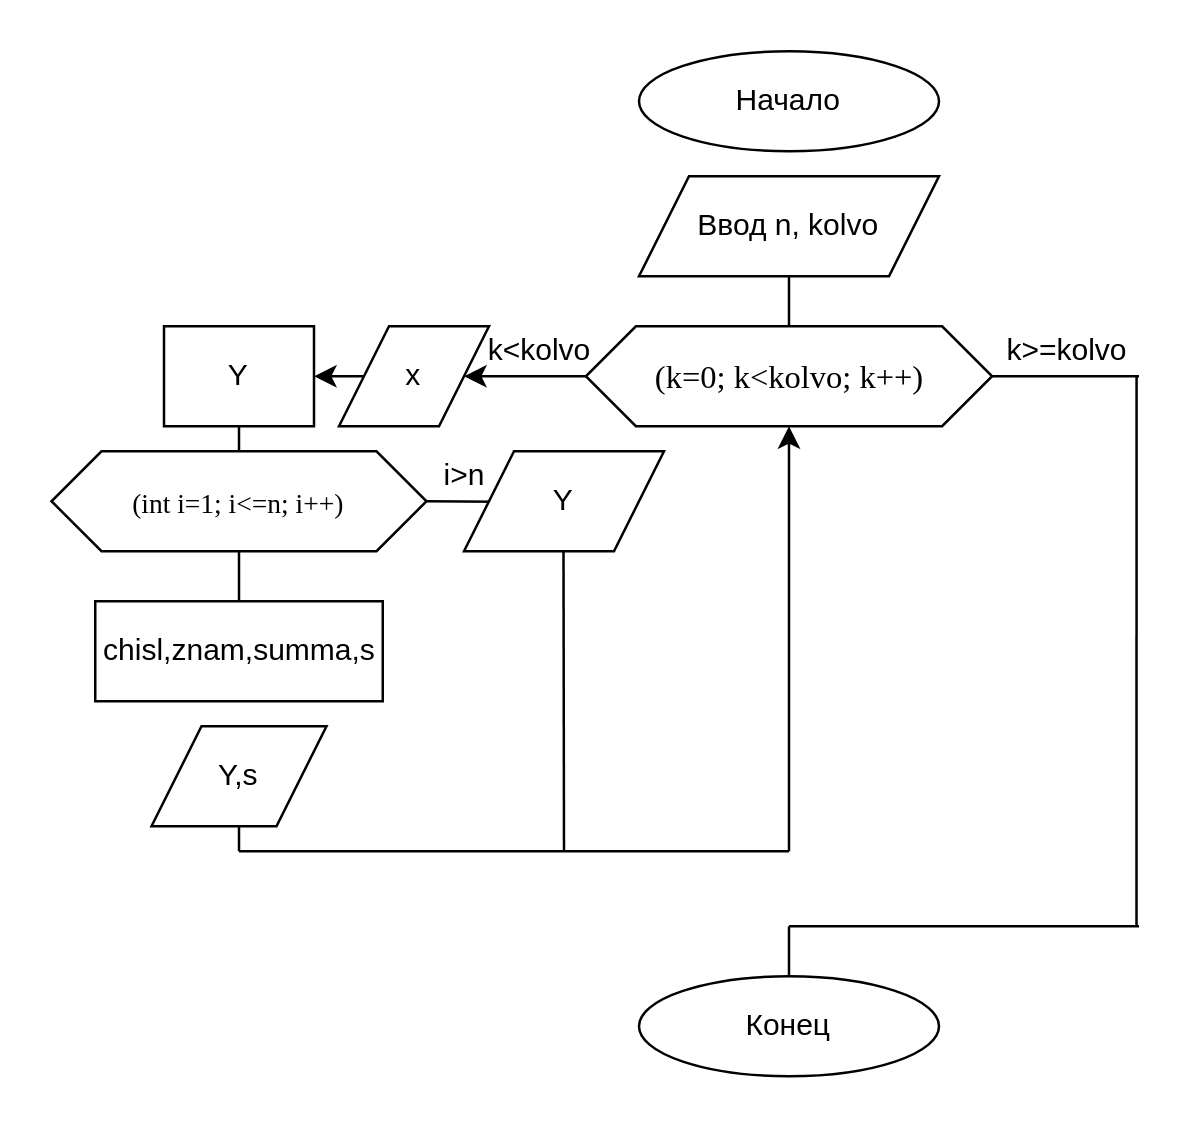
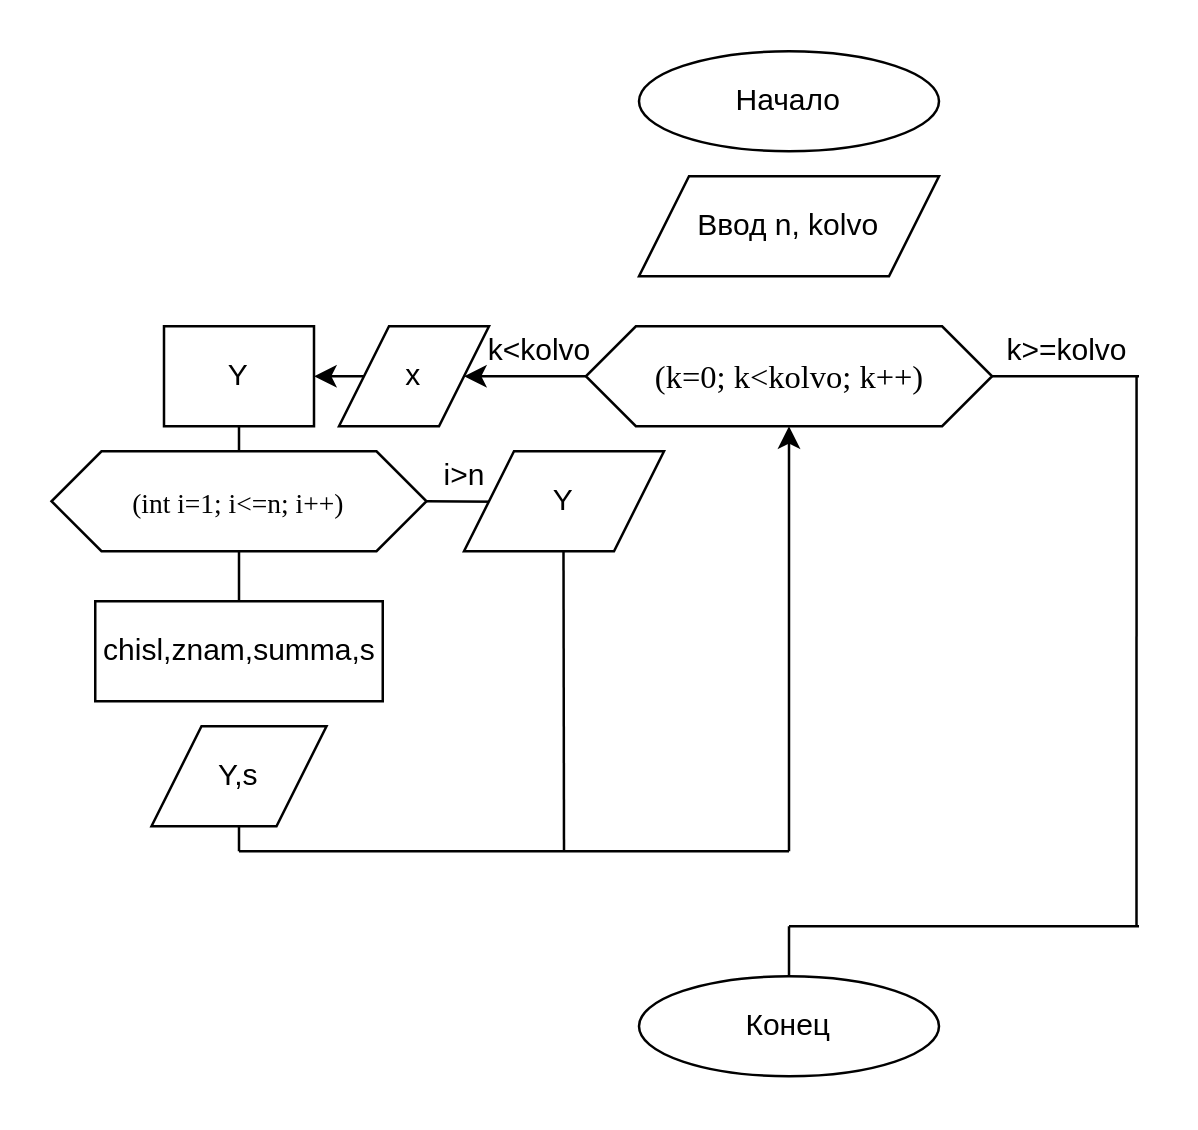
edge "Ввод n, kolvo" -- "(k=0; k<kolvo; k++)": removed
